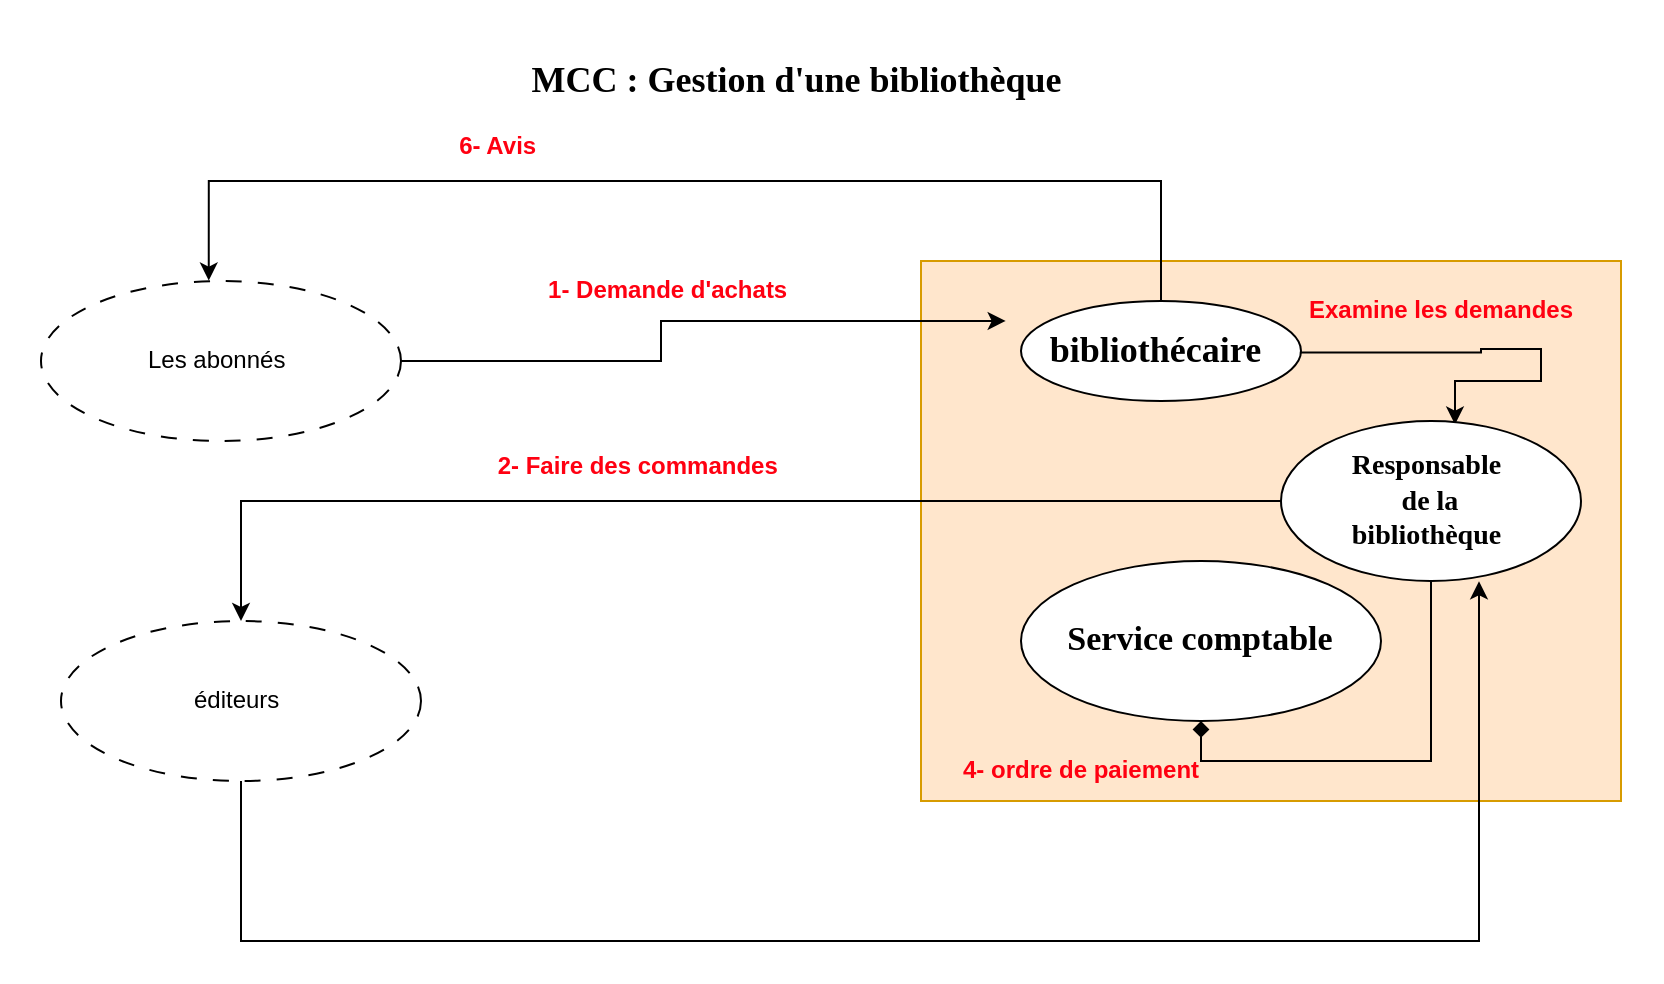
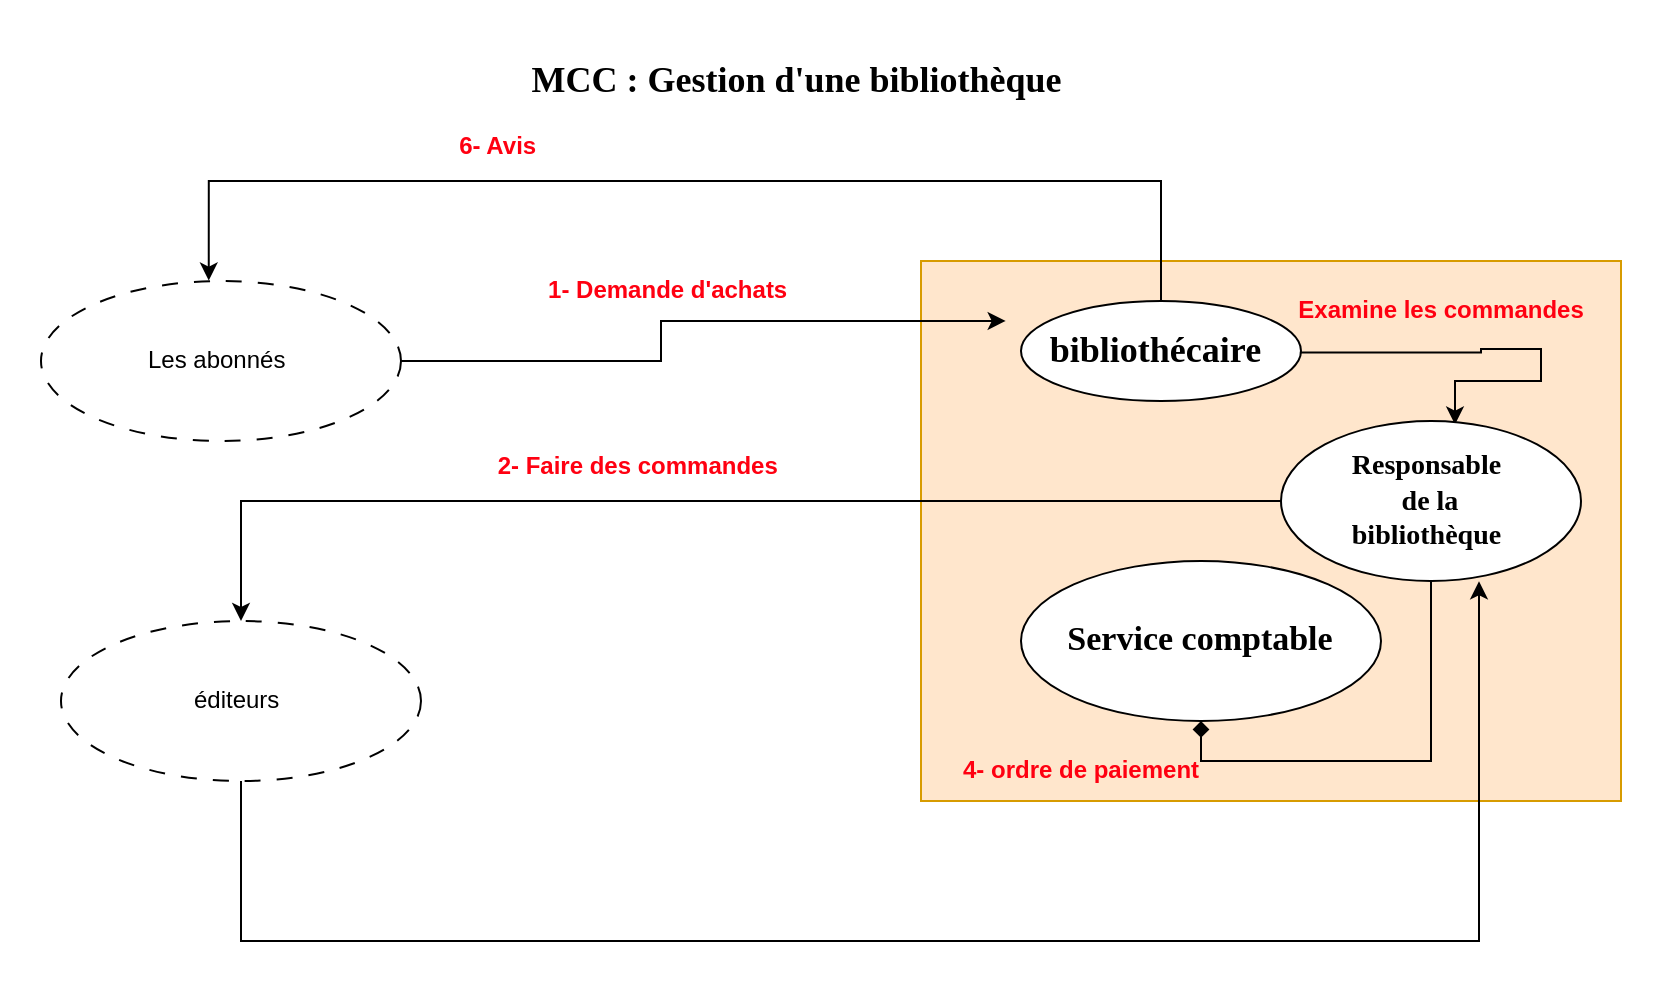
node "Examine les demandes": label "Examine les demandes" -> "Examine les commandes"
